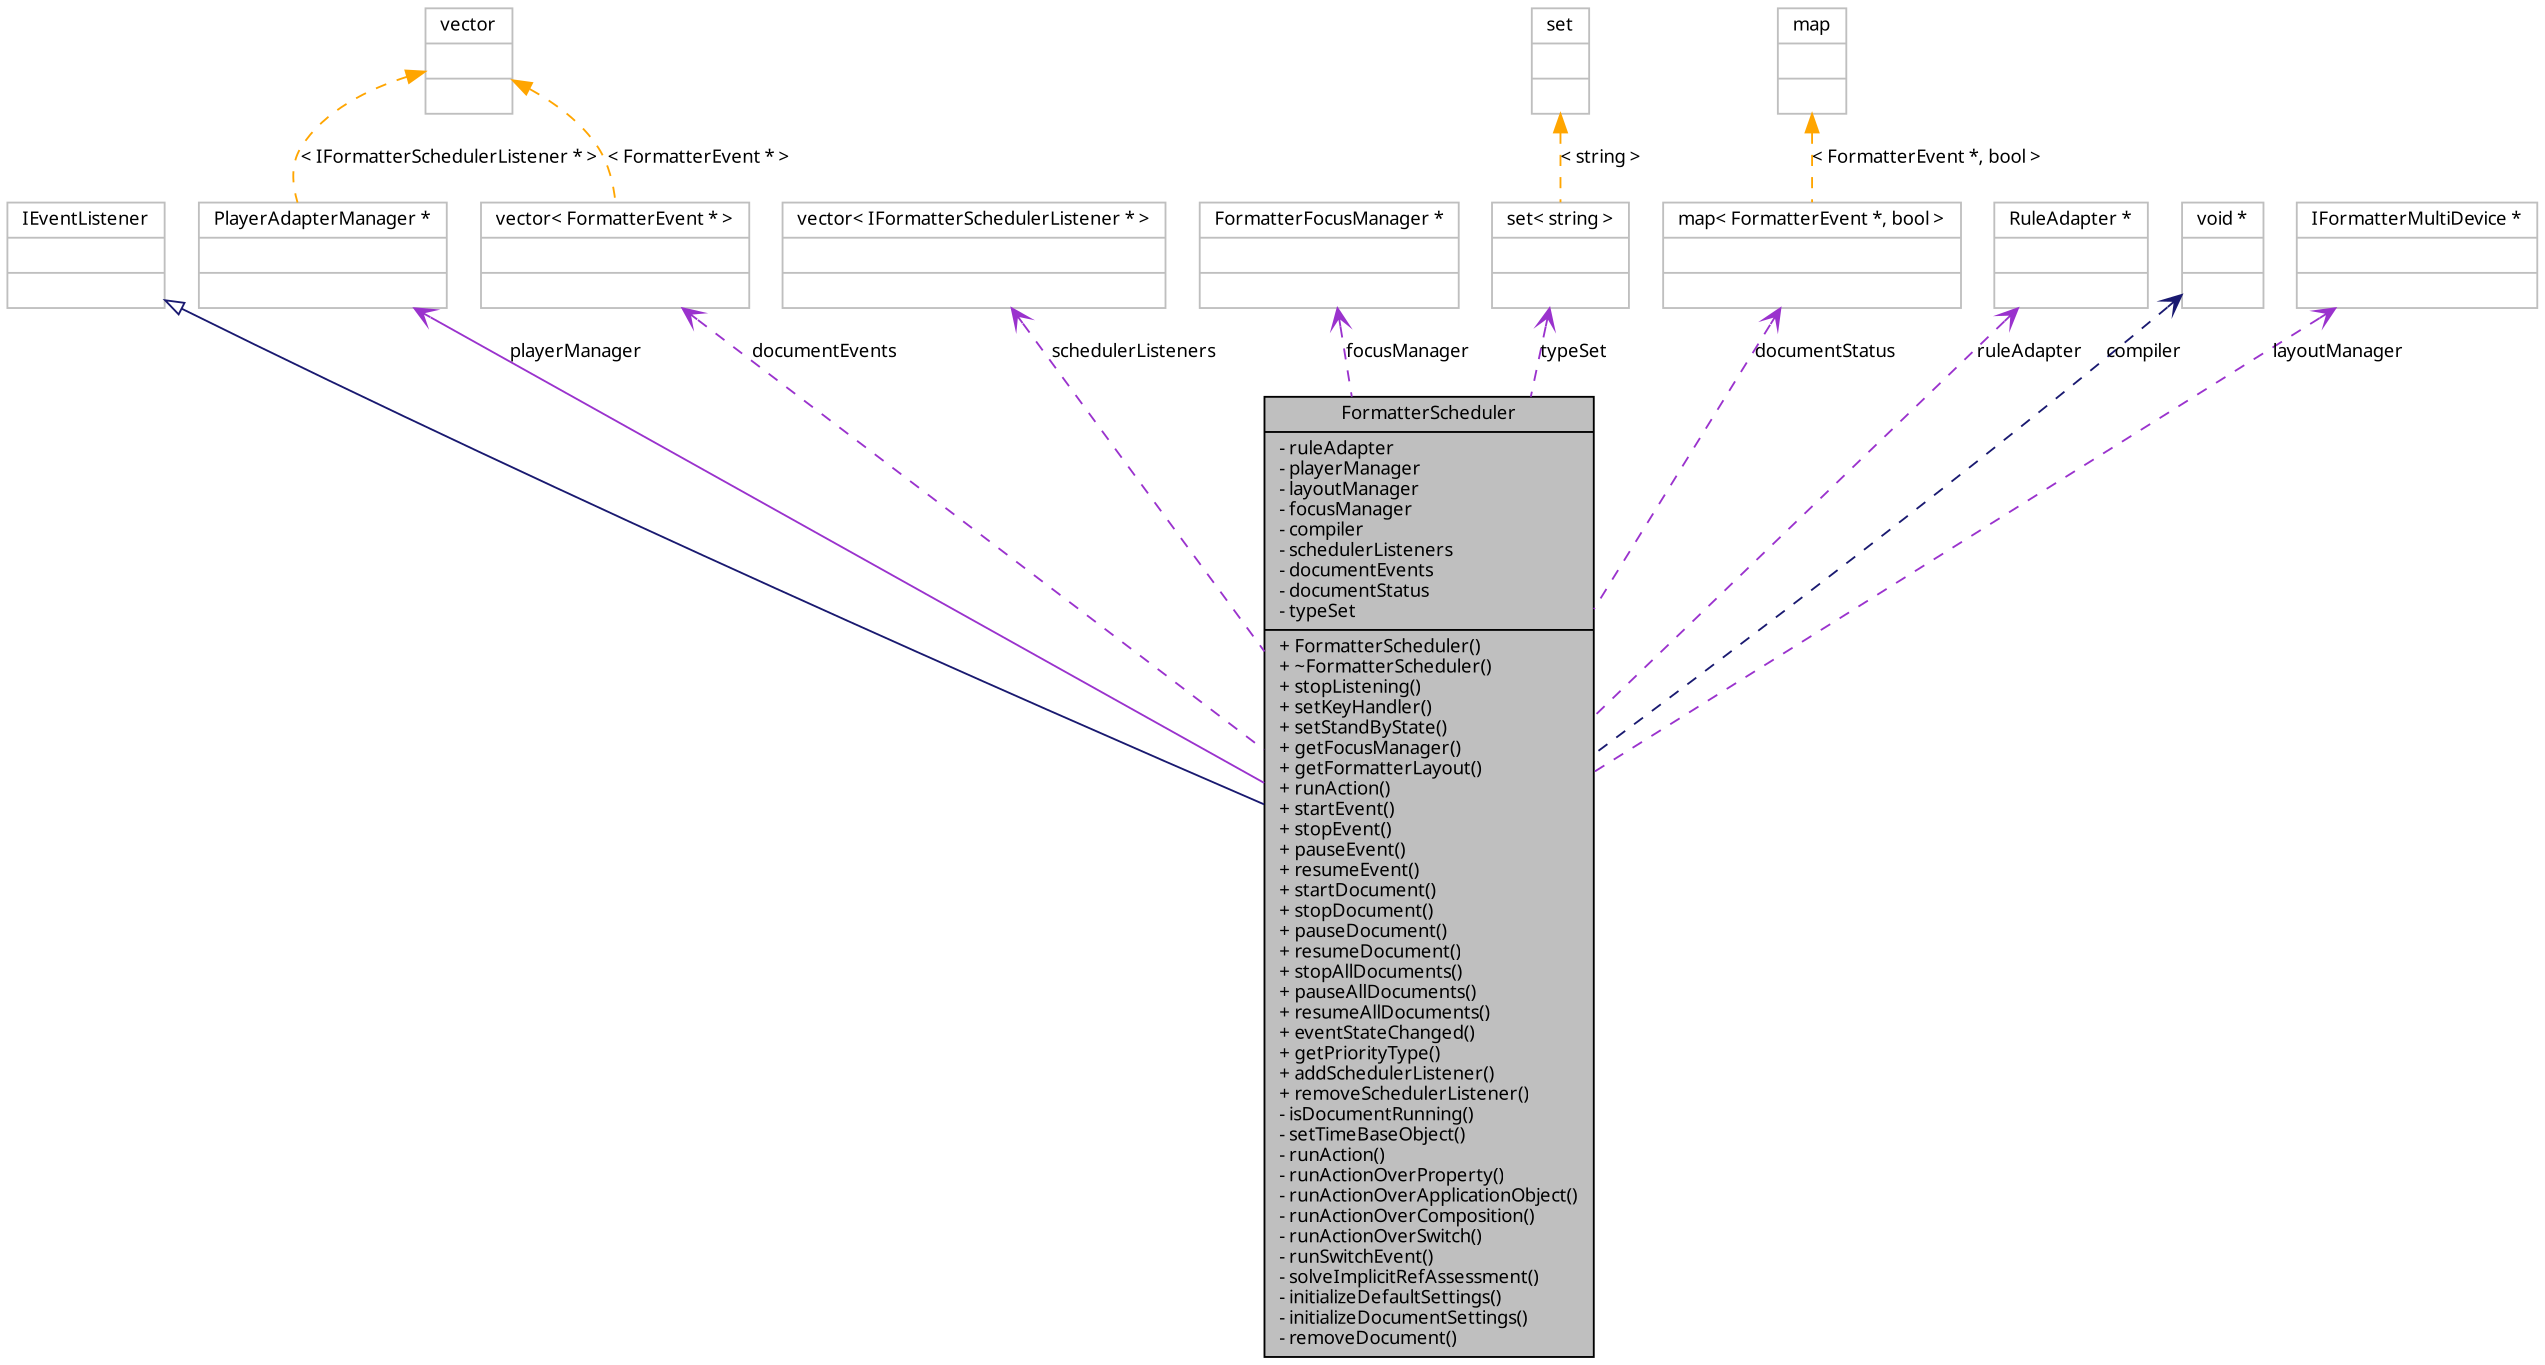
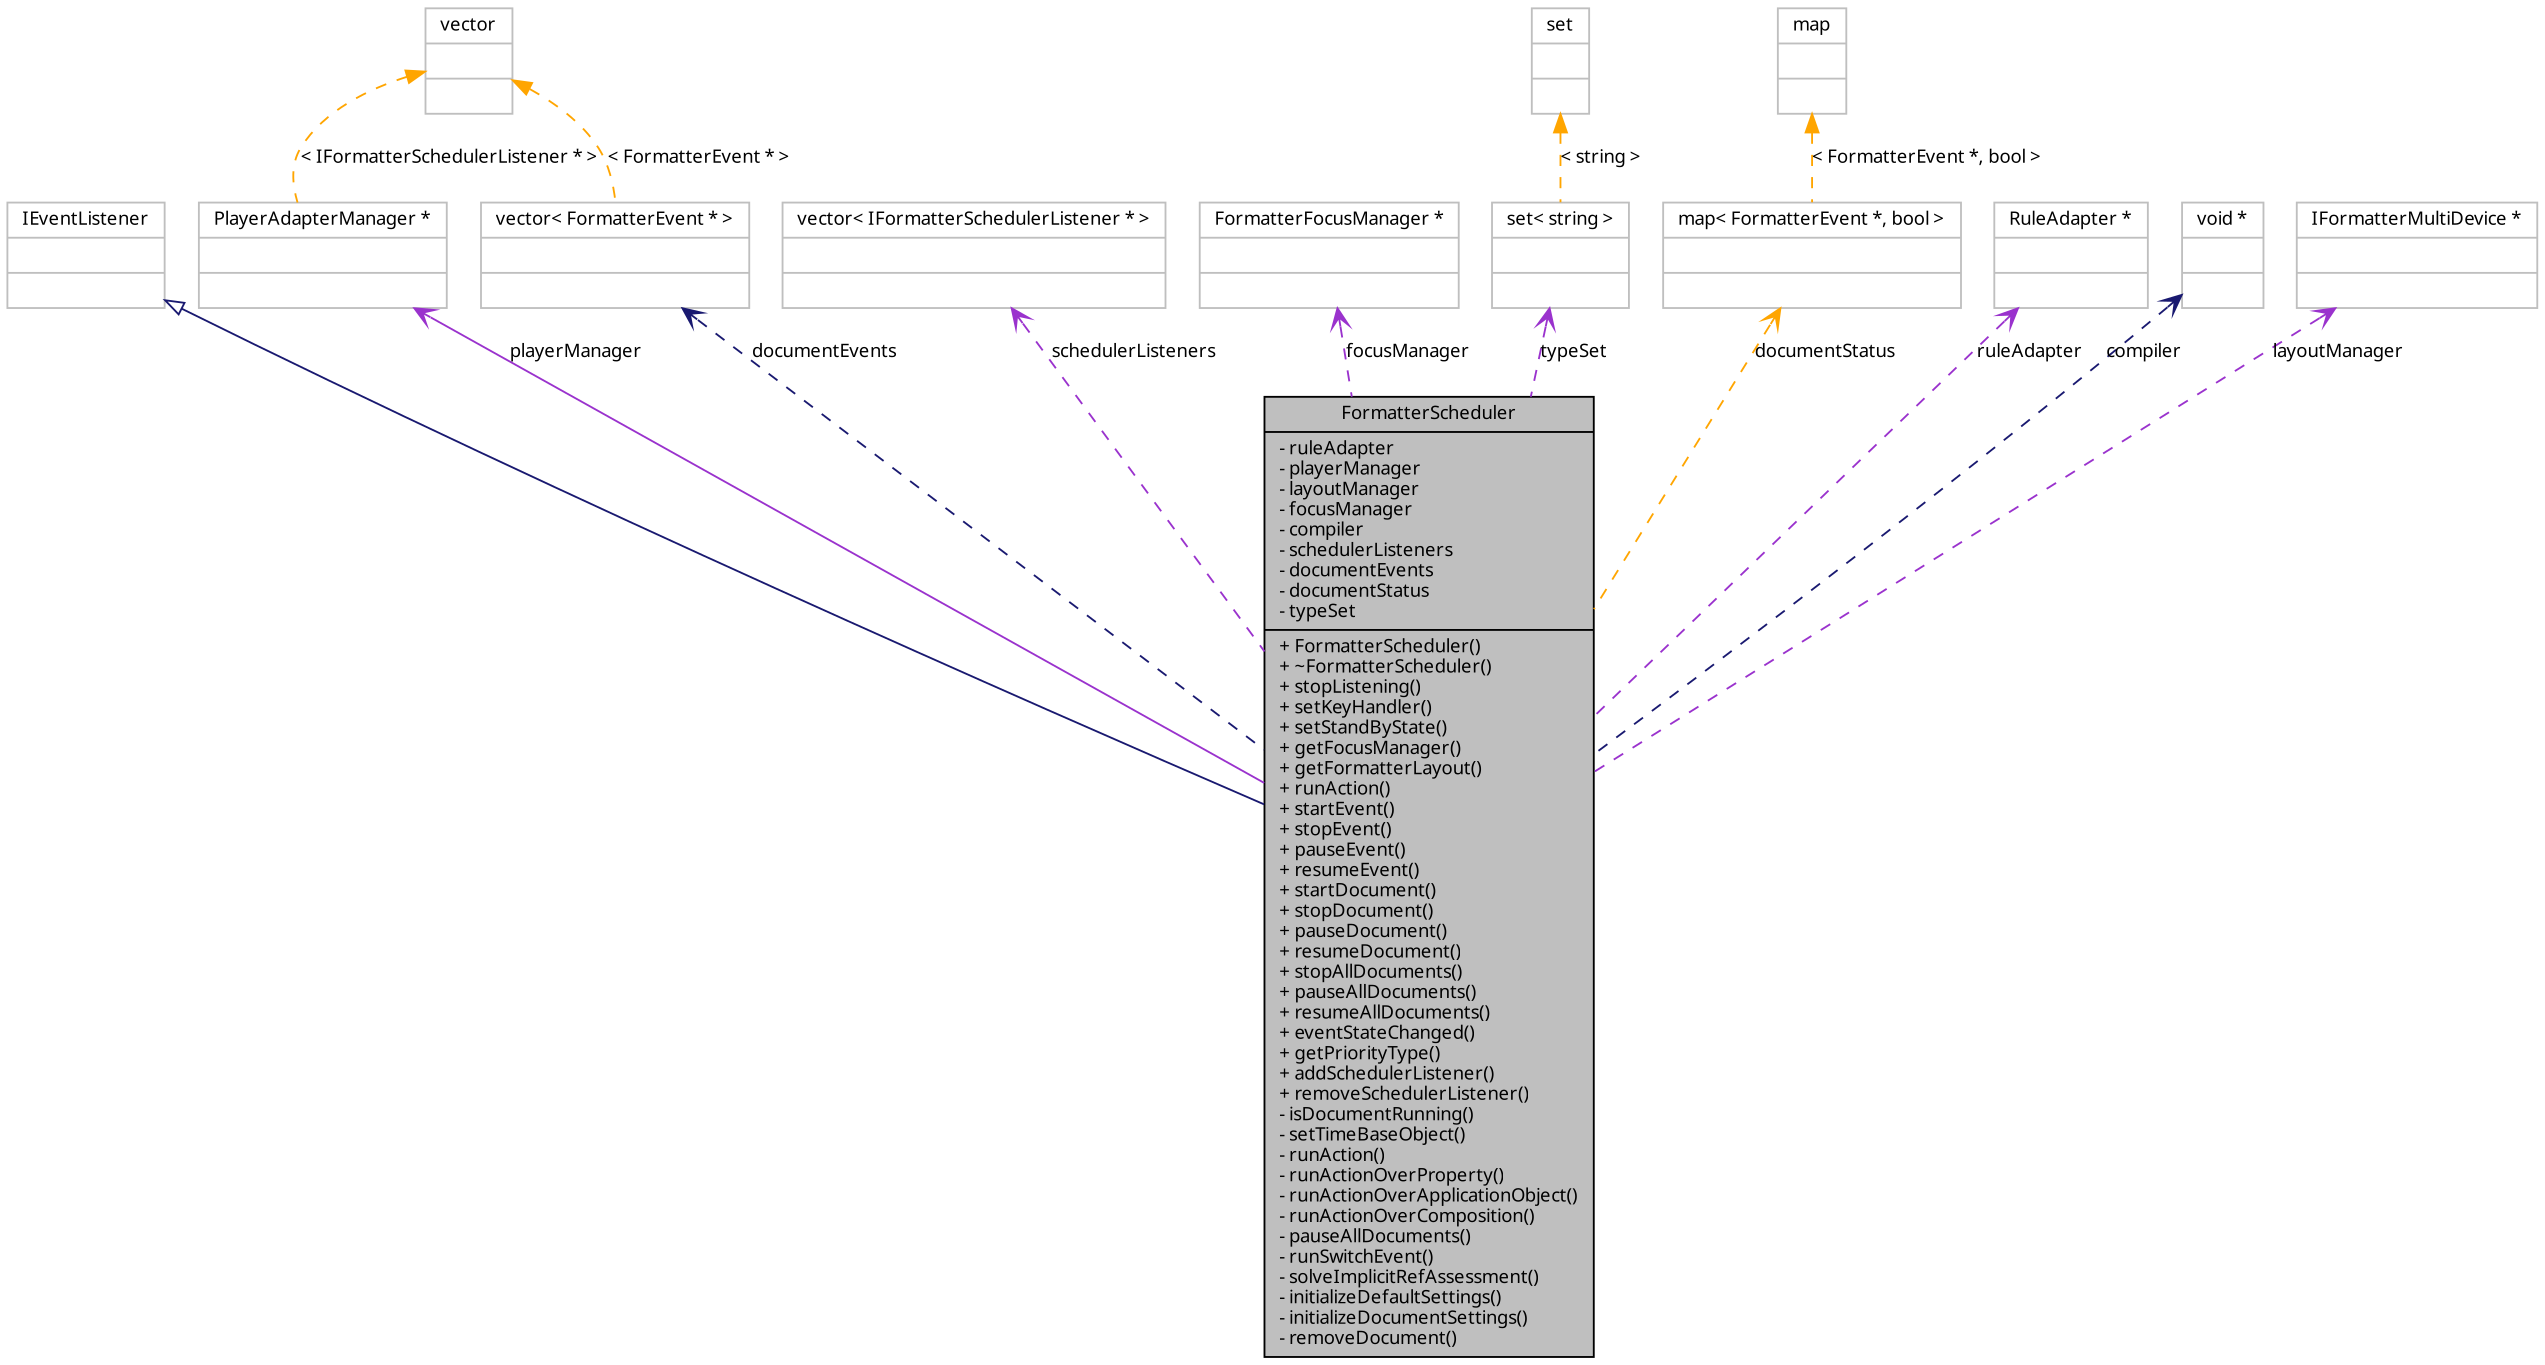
edge "FormatterScheduler" -> "map< FormatterEvent *, bool >": color darkorchid3 -> orange
edge "FormatterScheduler" -> "vector< FormatterEvent * >": color darkorchid3 -> midnightblue
node "FormatterScheduler": text "- runActionOverSwitch()" -> "- pauseAllDocuments()"
